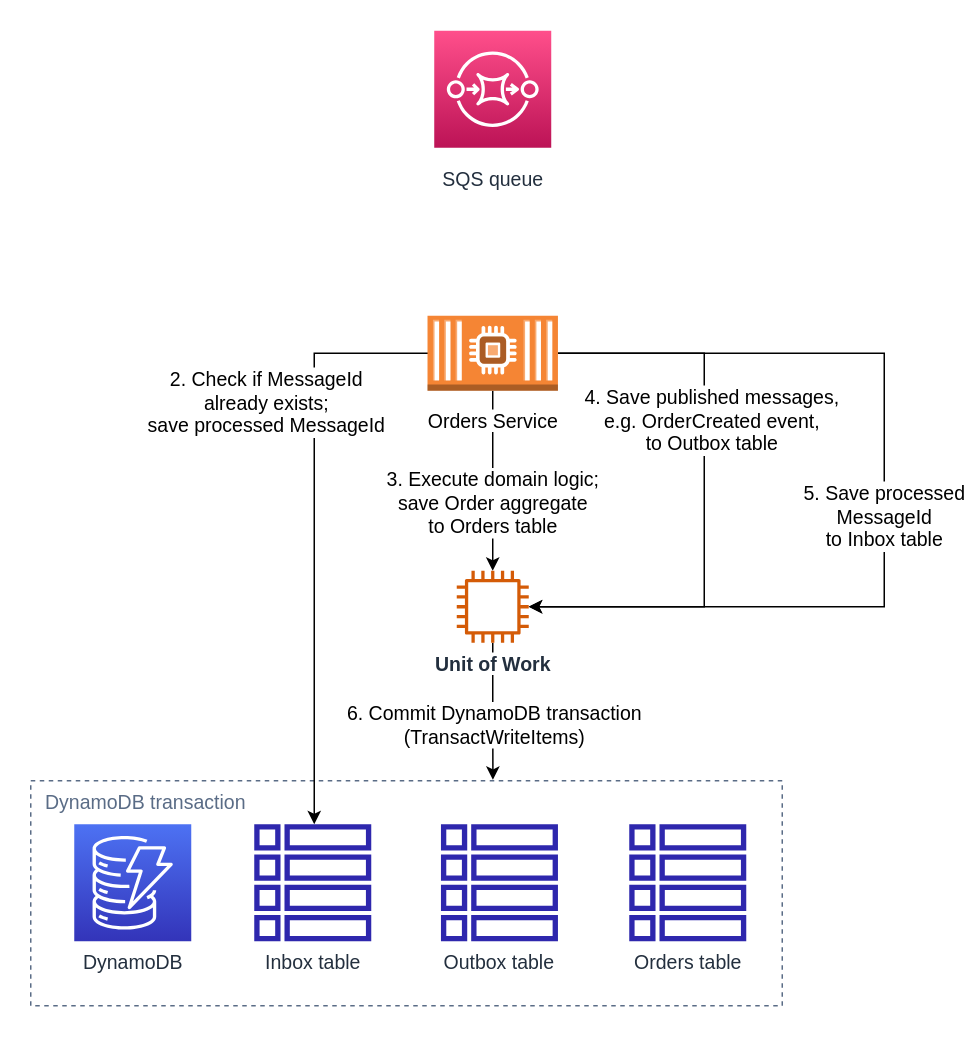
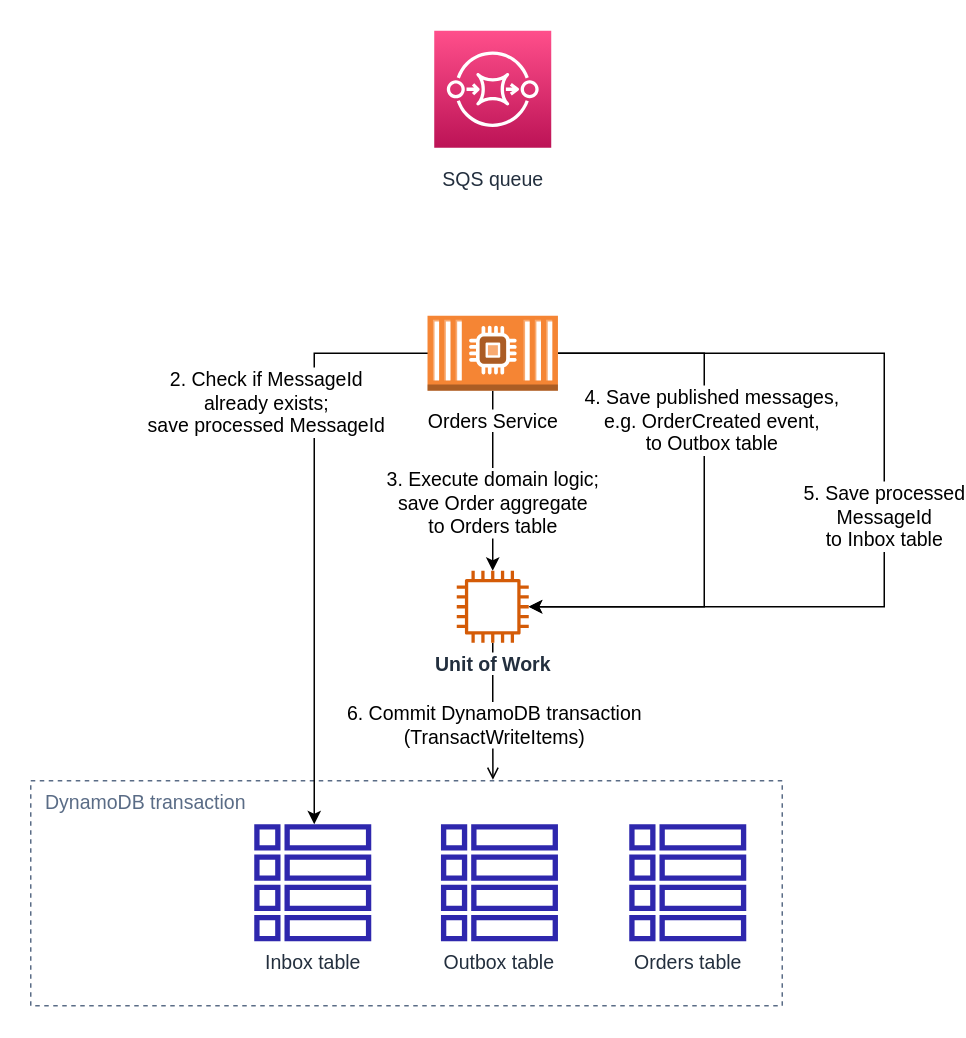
edge "Unit of Work" -> "DynamoDB transaction": arrowhead classic -> open
node "DynamoDB": removed
